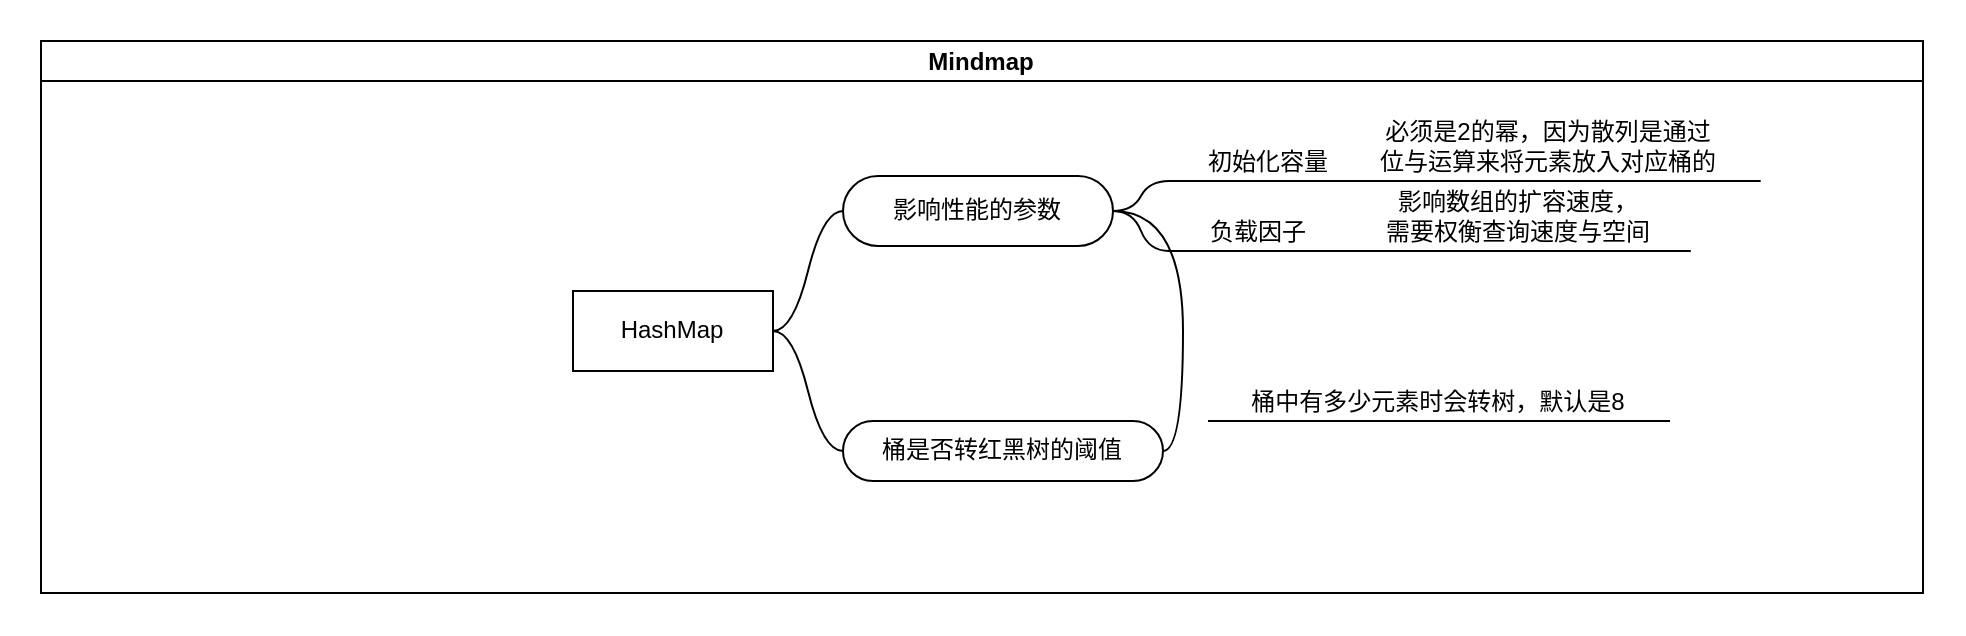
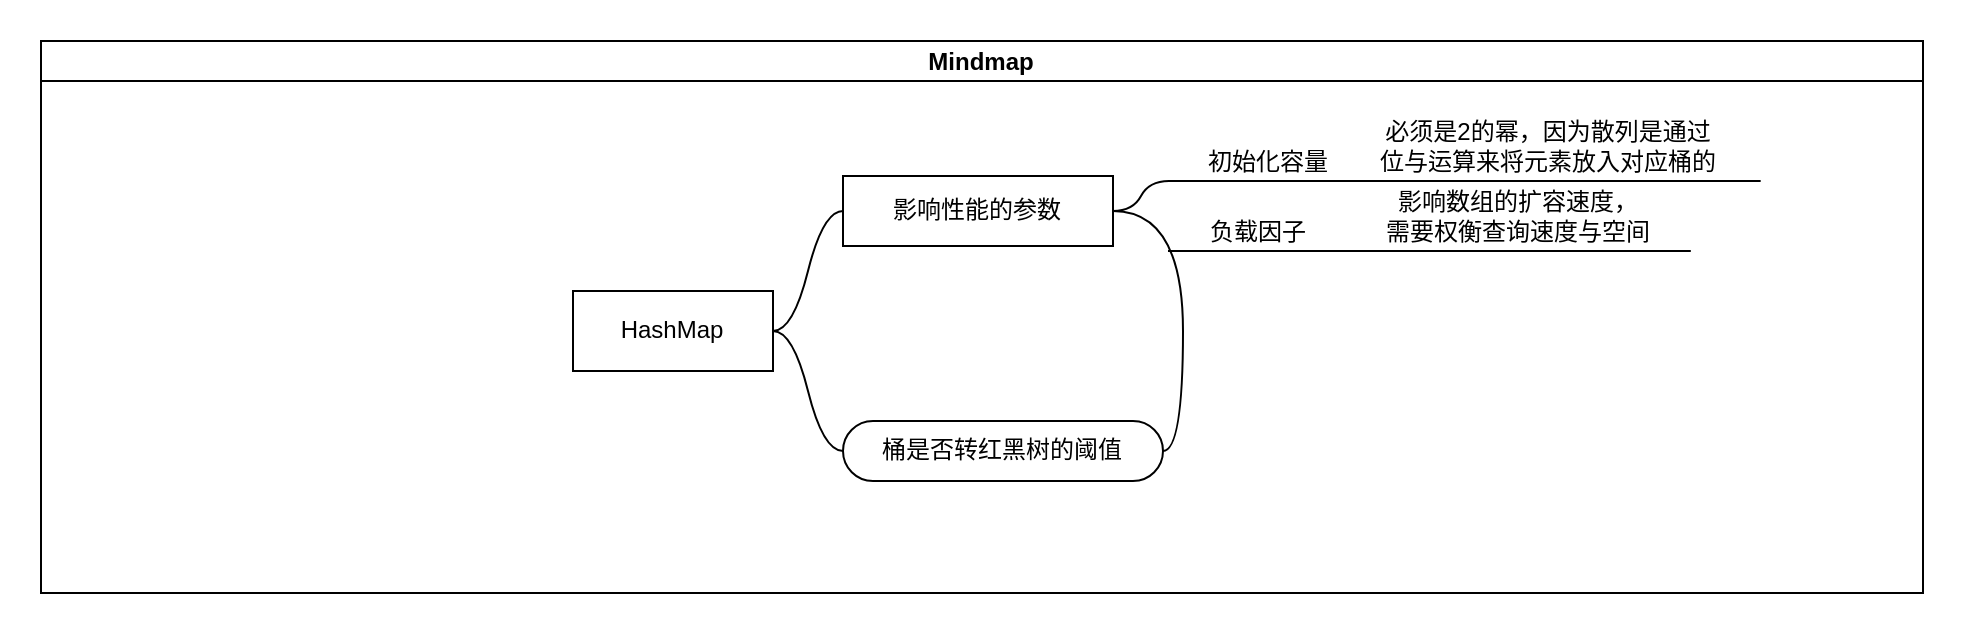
node "影响性能的参数": shape rounded rectangle -> rectangle
edge "影响性能的参数" -- "负载因子": removed
node "桶中有多少元素时会转树，默认是8": removed
